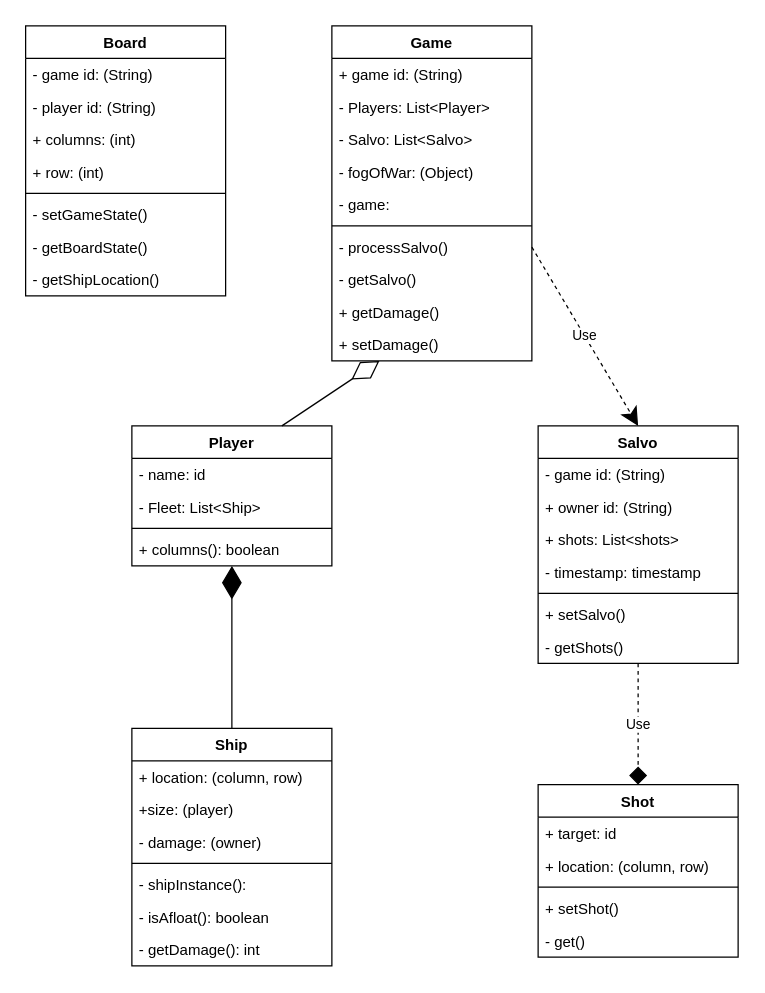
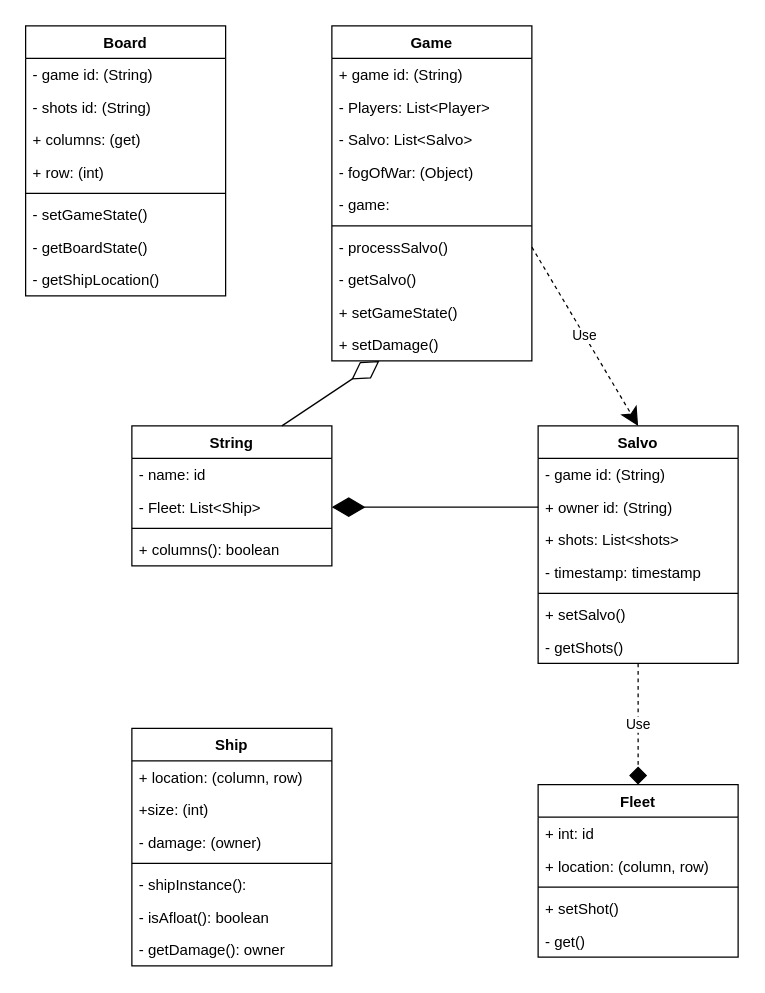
node "- player id: (String)": label "- player id: (String)" -> "- shots id: (String)"
node "+ columns: (int)": label "+ columns: (int)" -> "+ columns: (get)"
node "+ getDamage()": label "+ getDamage()" -> "+ setGameState()"
node "Player": label "Player" -> "String"
edge "+ owner id: (String)" -> "- Fleet: List<Ship>": added
edge "Ship" -> "+ columns(): boolean": removed
node "Shot": label "Shot" -> "Fleet"
node "+size: (player)": label "+size: (player)" -> "+size: (int)"
node "+ target: id": label "+ target: id" -> "+ int: id"
node "- getDamage(): int": label "- getDamage(): int" -> "- getDamage(): owner"
